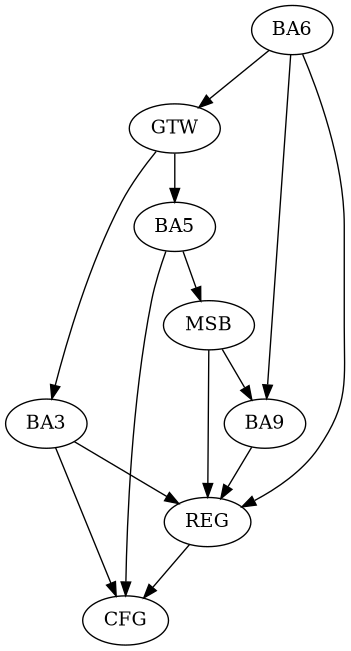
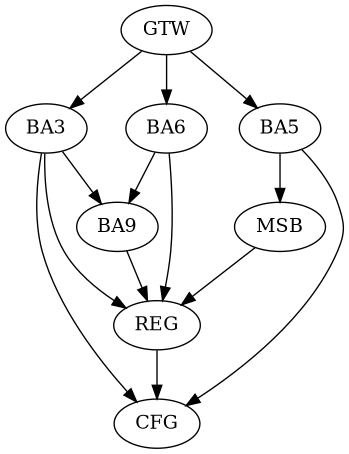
edge "BA6" -> "GTW": reversed
edge "MSB" -> "BA9": now "BA3" -> "BA9"
